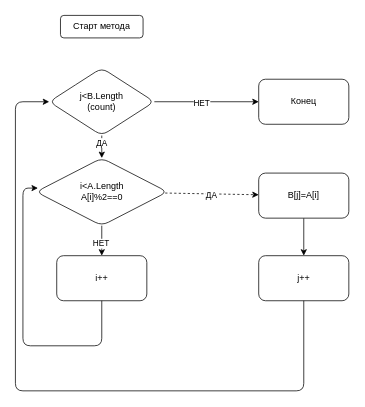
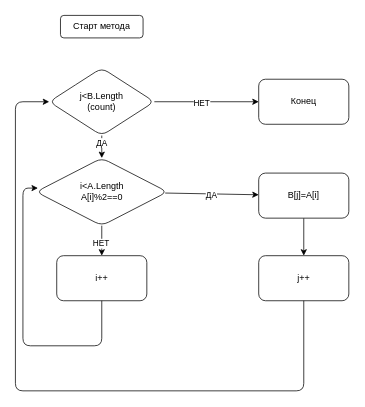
edge "i<A.Length A[i]%2==0" -> "B[j]=A[i]": style dashed -> solid
